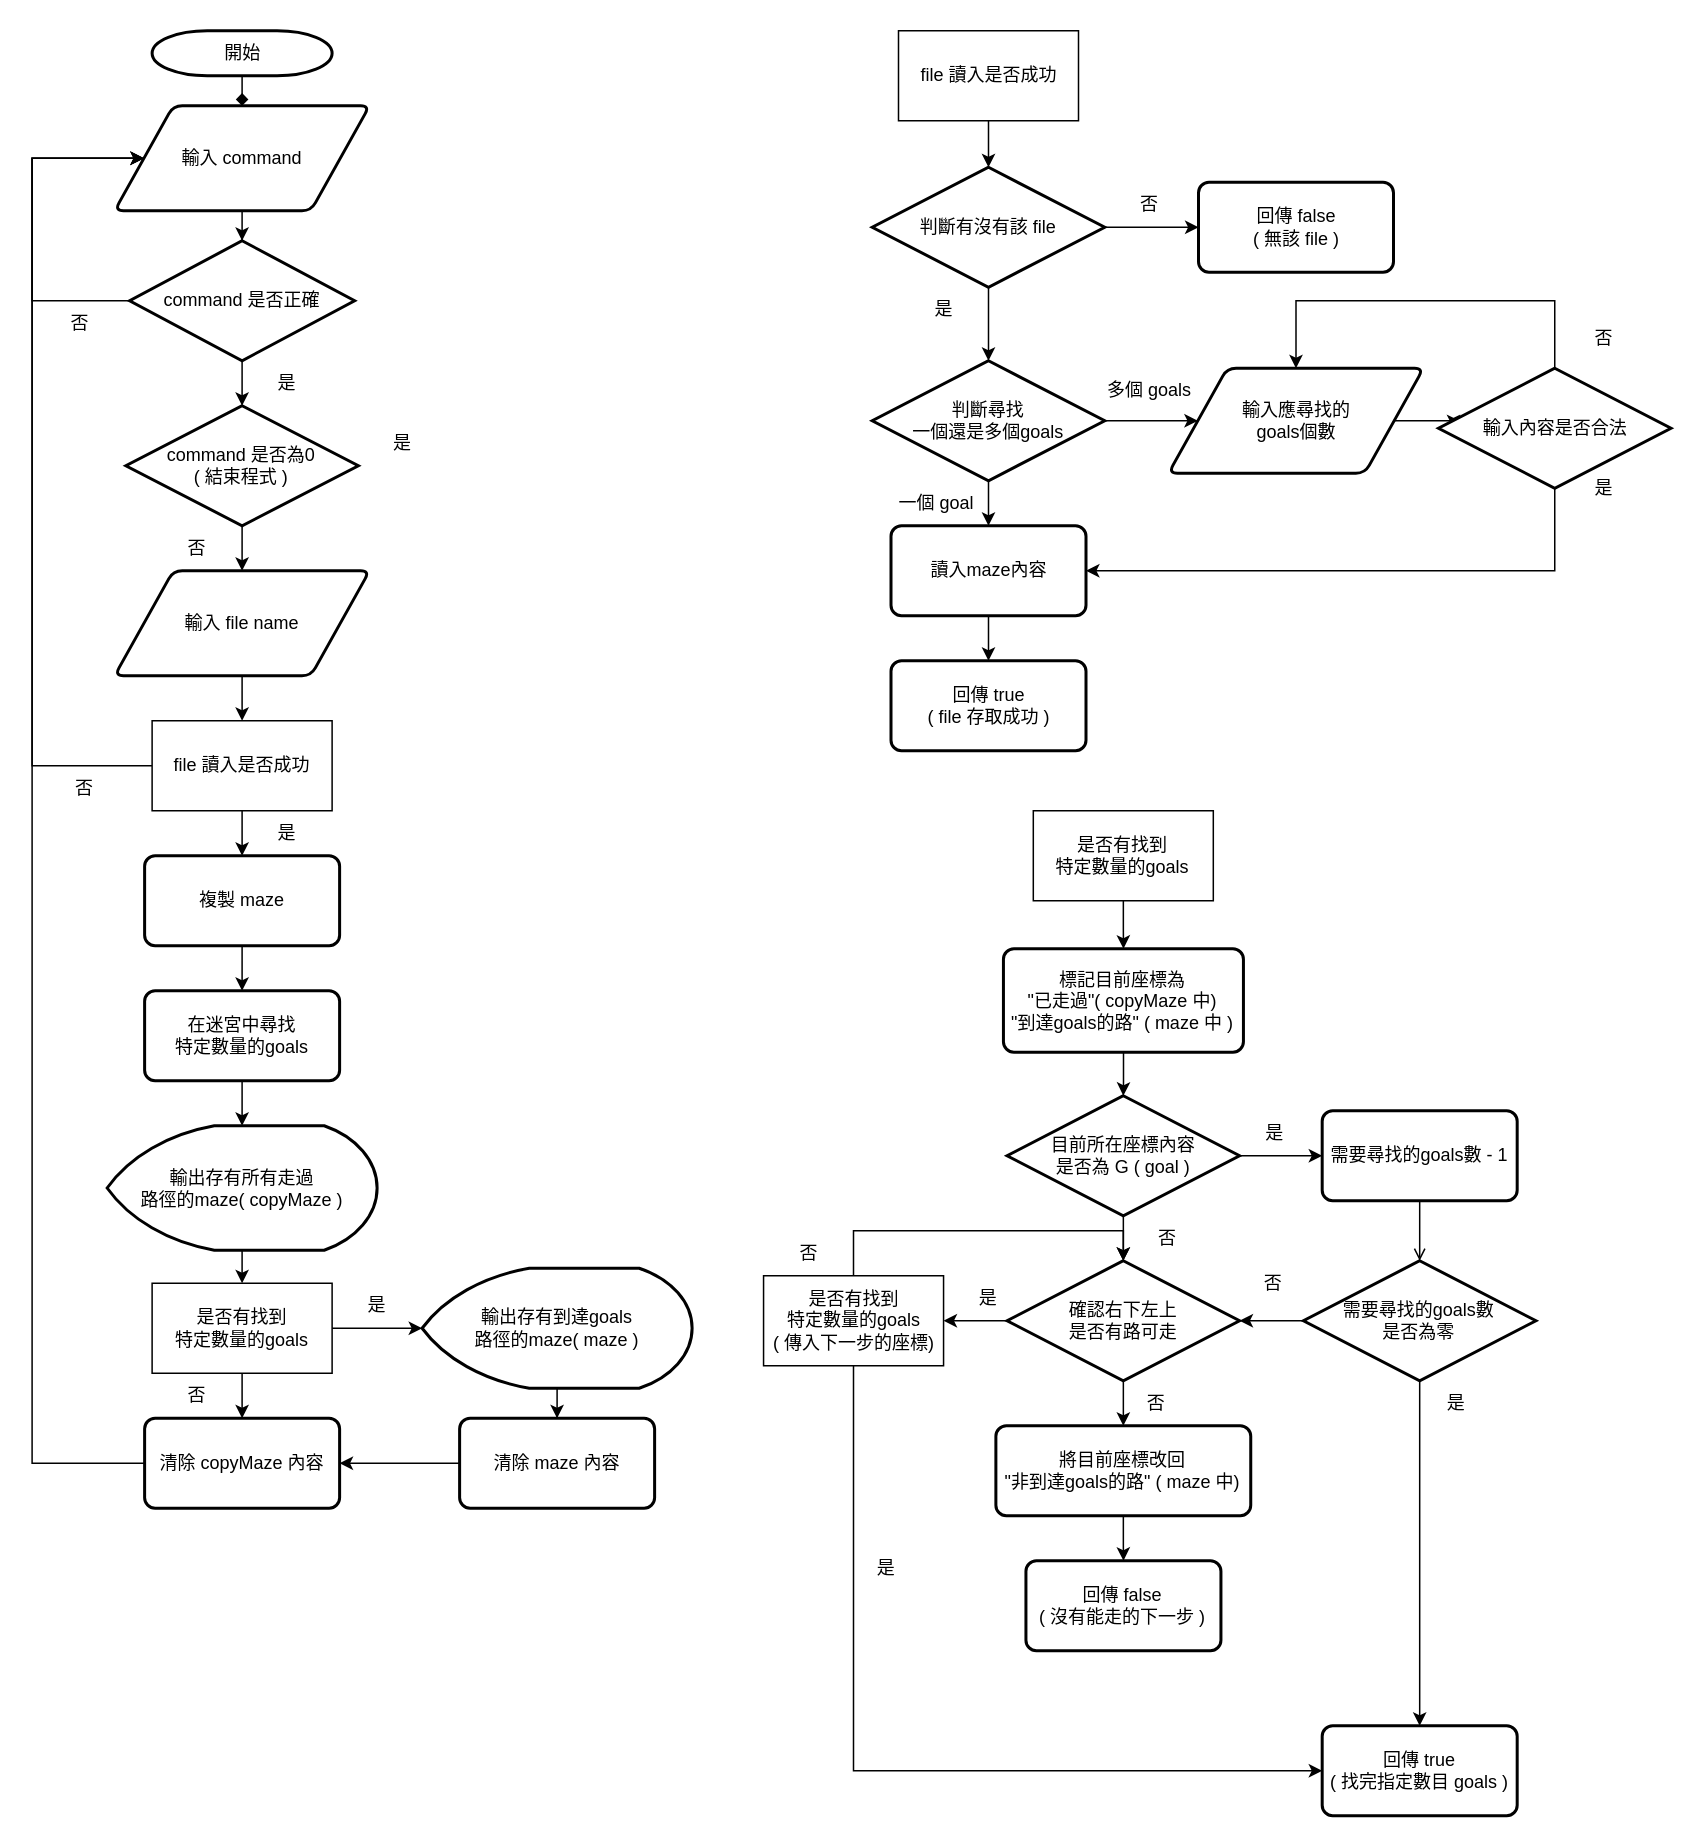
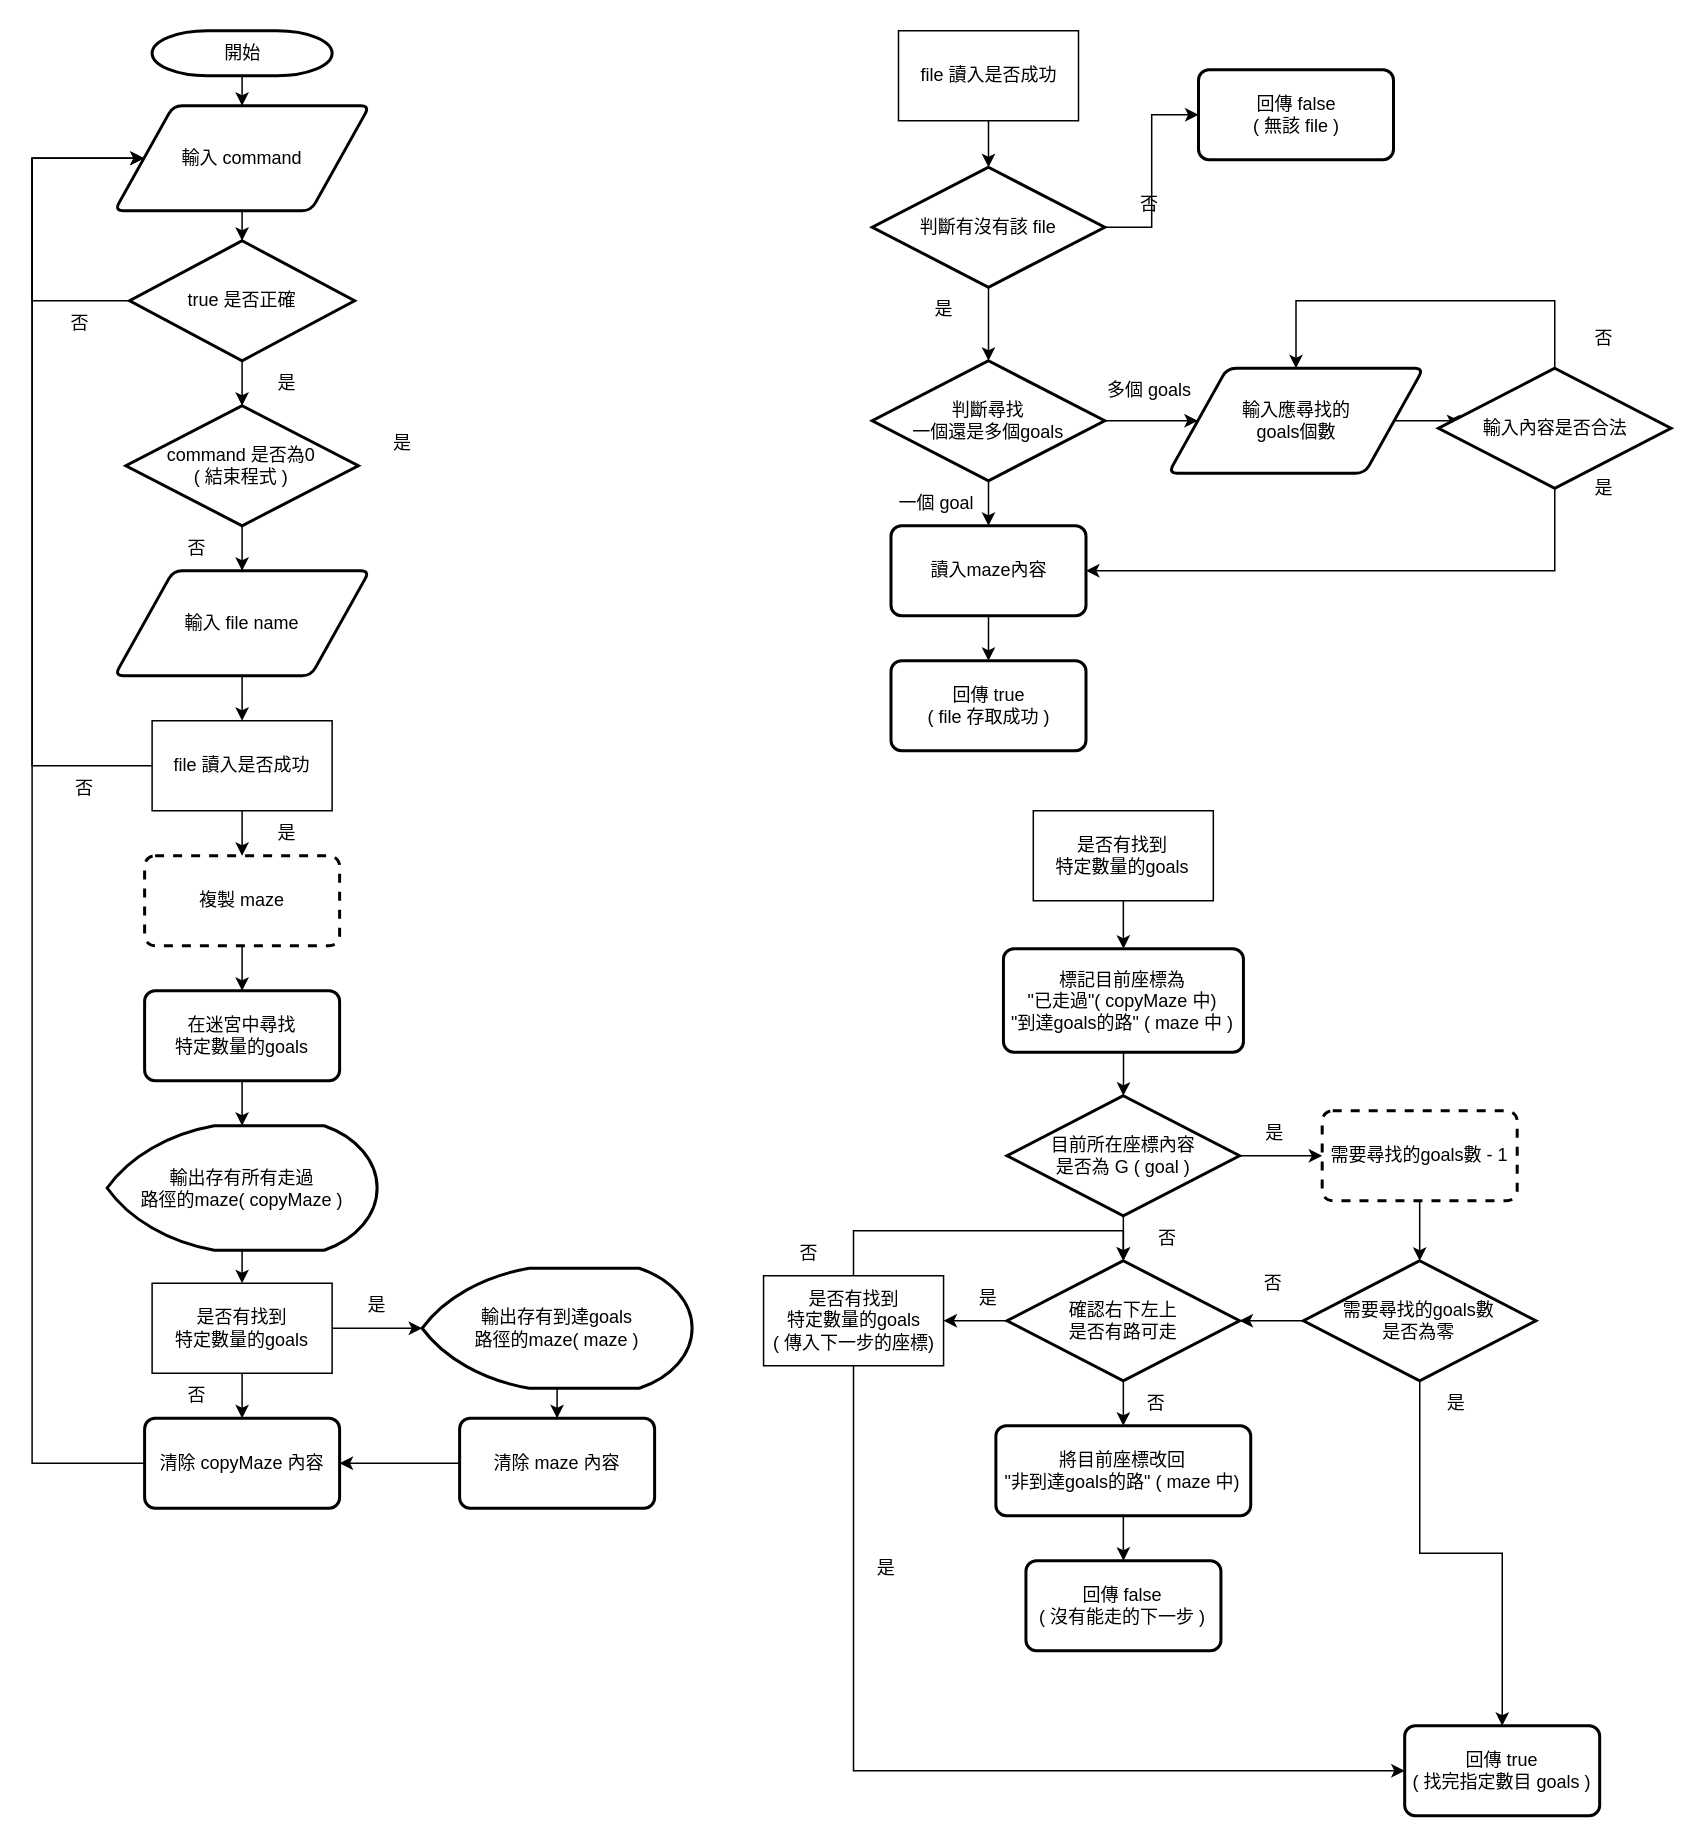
edge "開始" -> "輸入 command": arrowhead diamond -> classic
node "回傳 false ( 無該 file )": moved (1296, 227) -> (1296, 115)
node "command 是否正確": label "command 是否正確" -> "true 是否正確"
node "複製 maze": style solid -> dashed
node "需要尋找的goals數 - 1": style solid -> dashed
edge "需要尋找的goals數 - 1" -> "需要尋找的goals數 是否為零": arrowhead open -> classic
node "回傳 true ( 找完指定數目 goals )": moved (1420, 1771) -> (1502, 1771)
